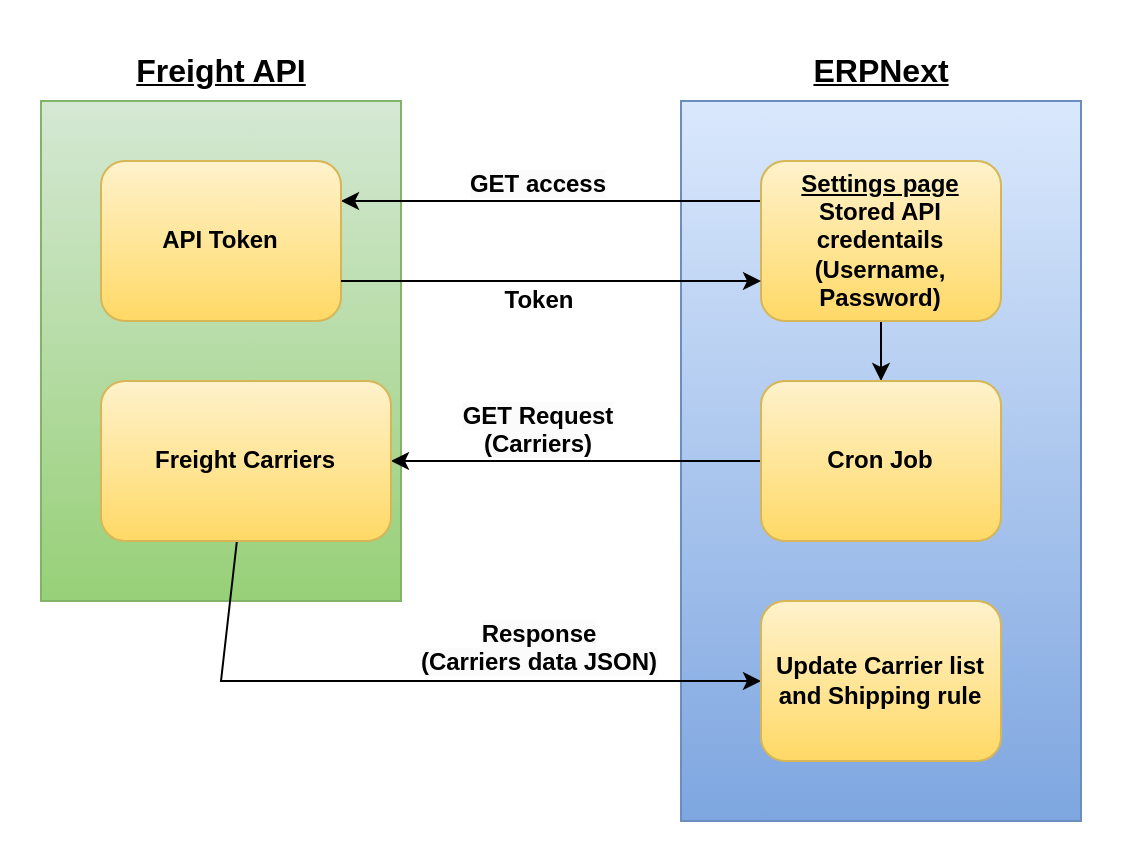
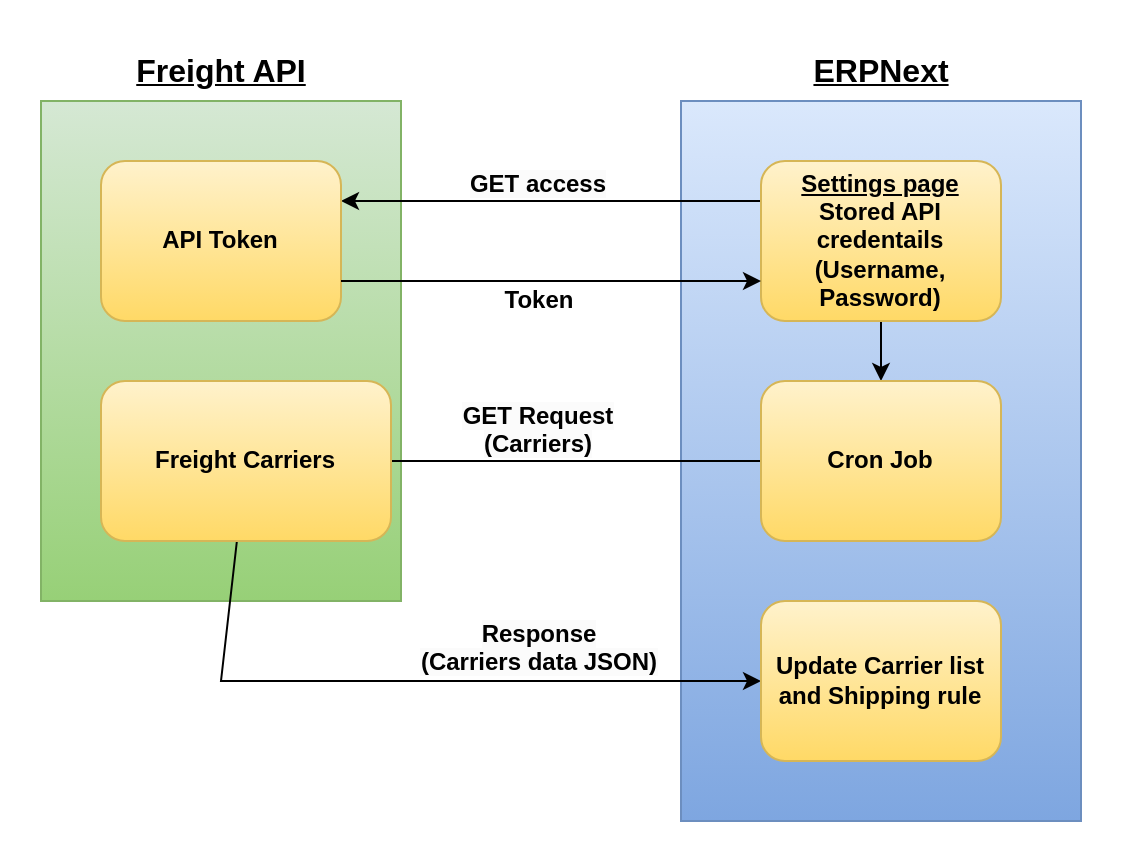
edge "Cron Job" -> "Freight Carriers": arrowhead classic -> none
